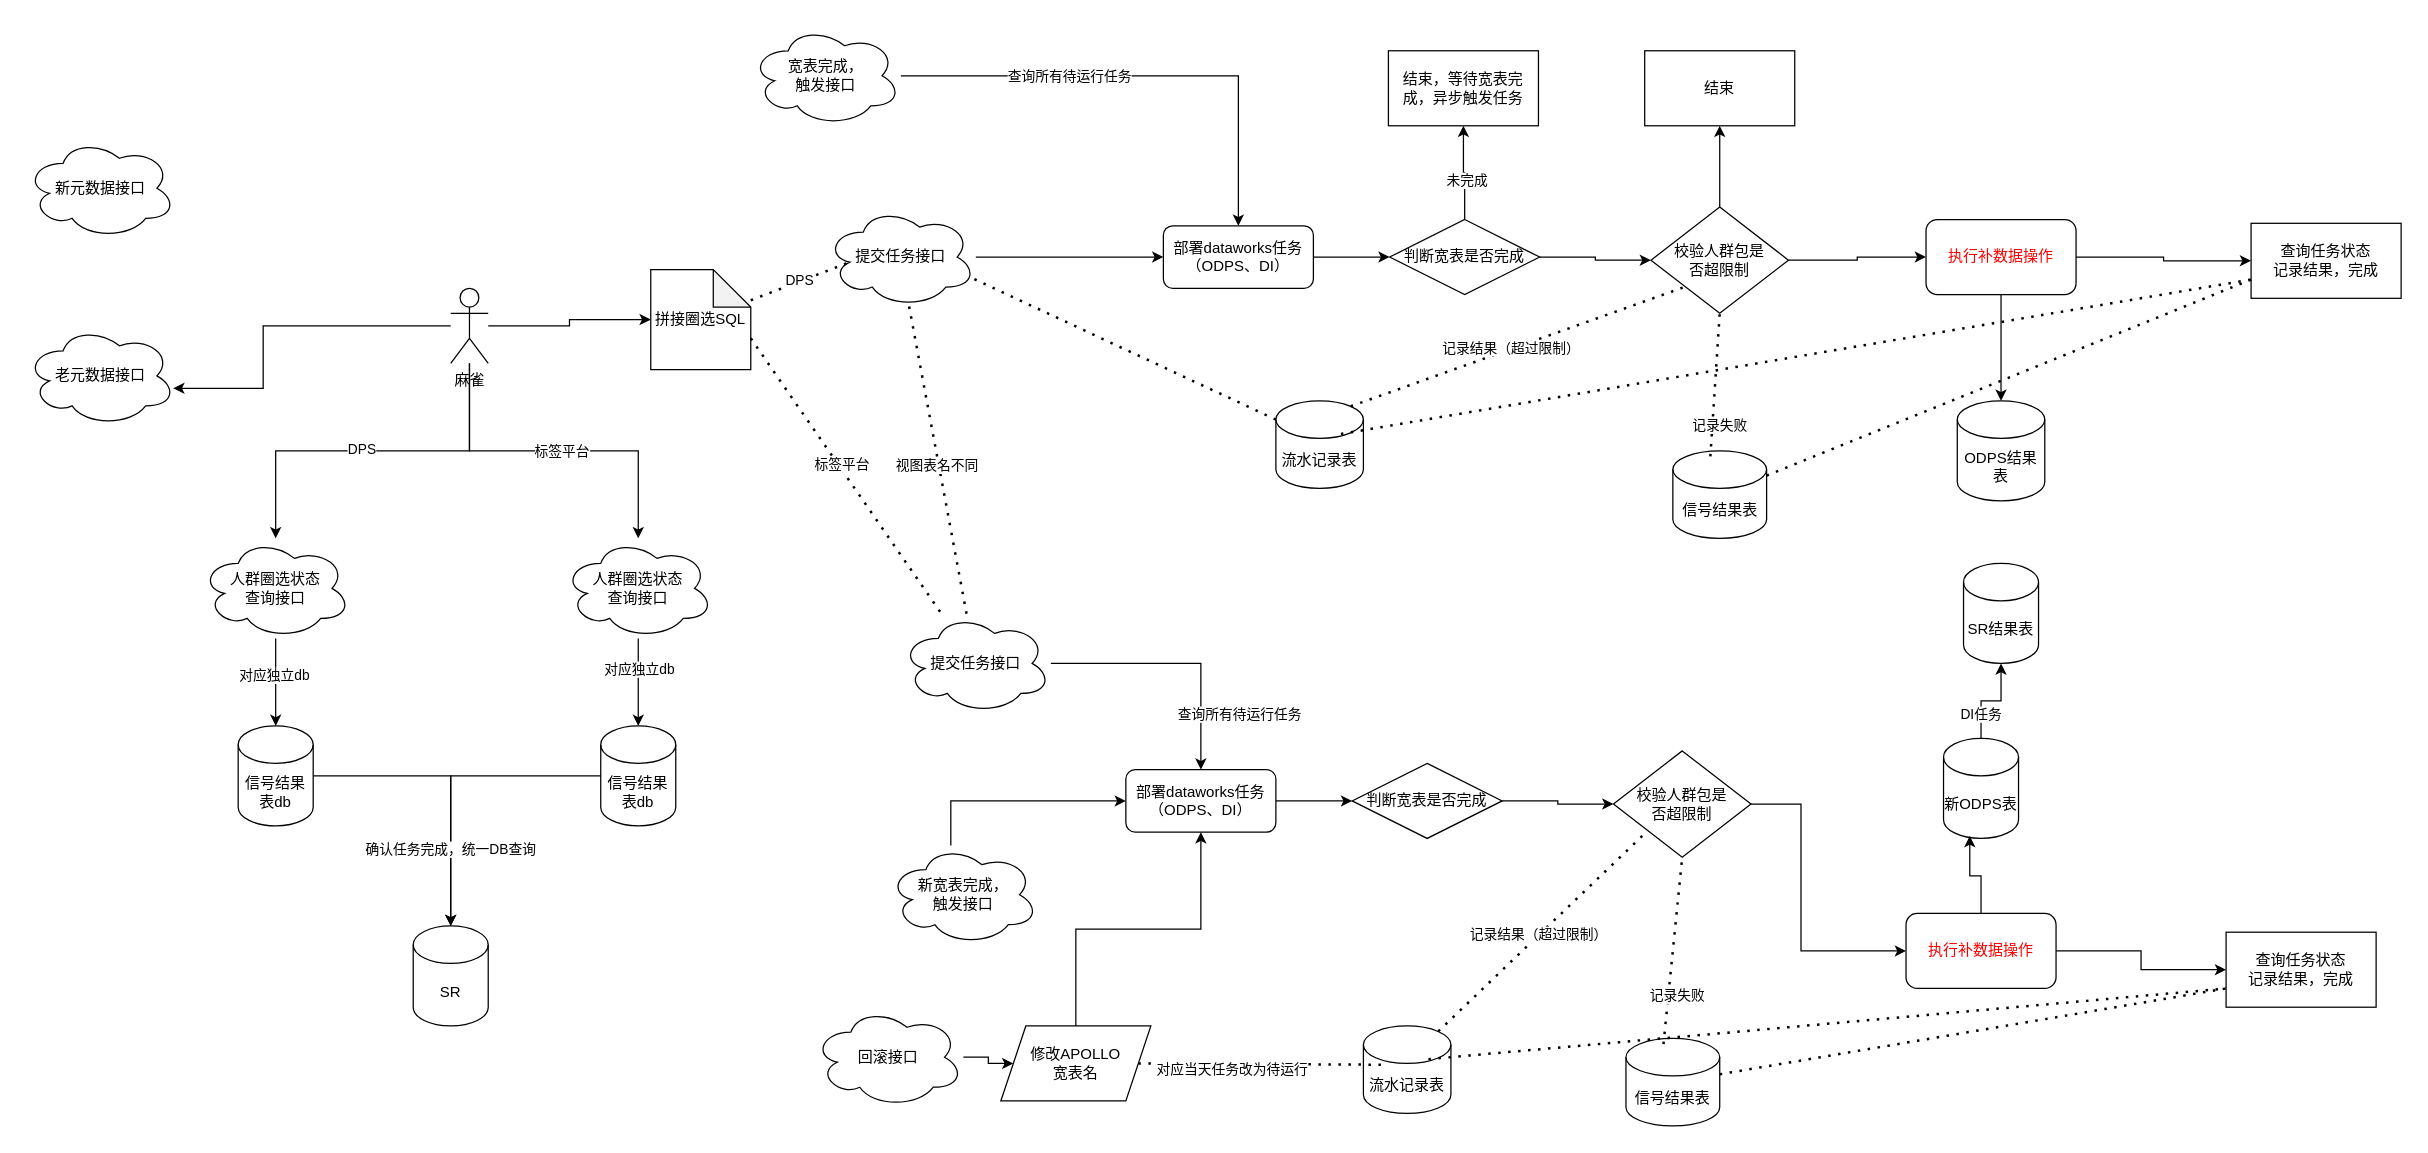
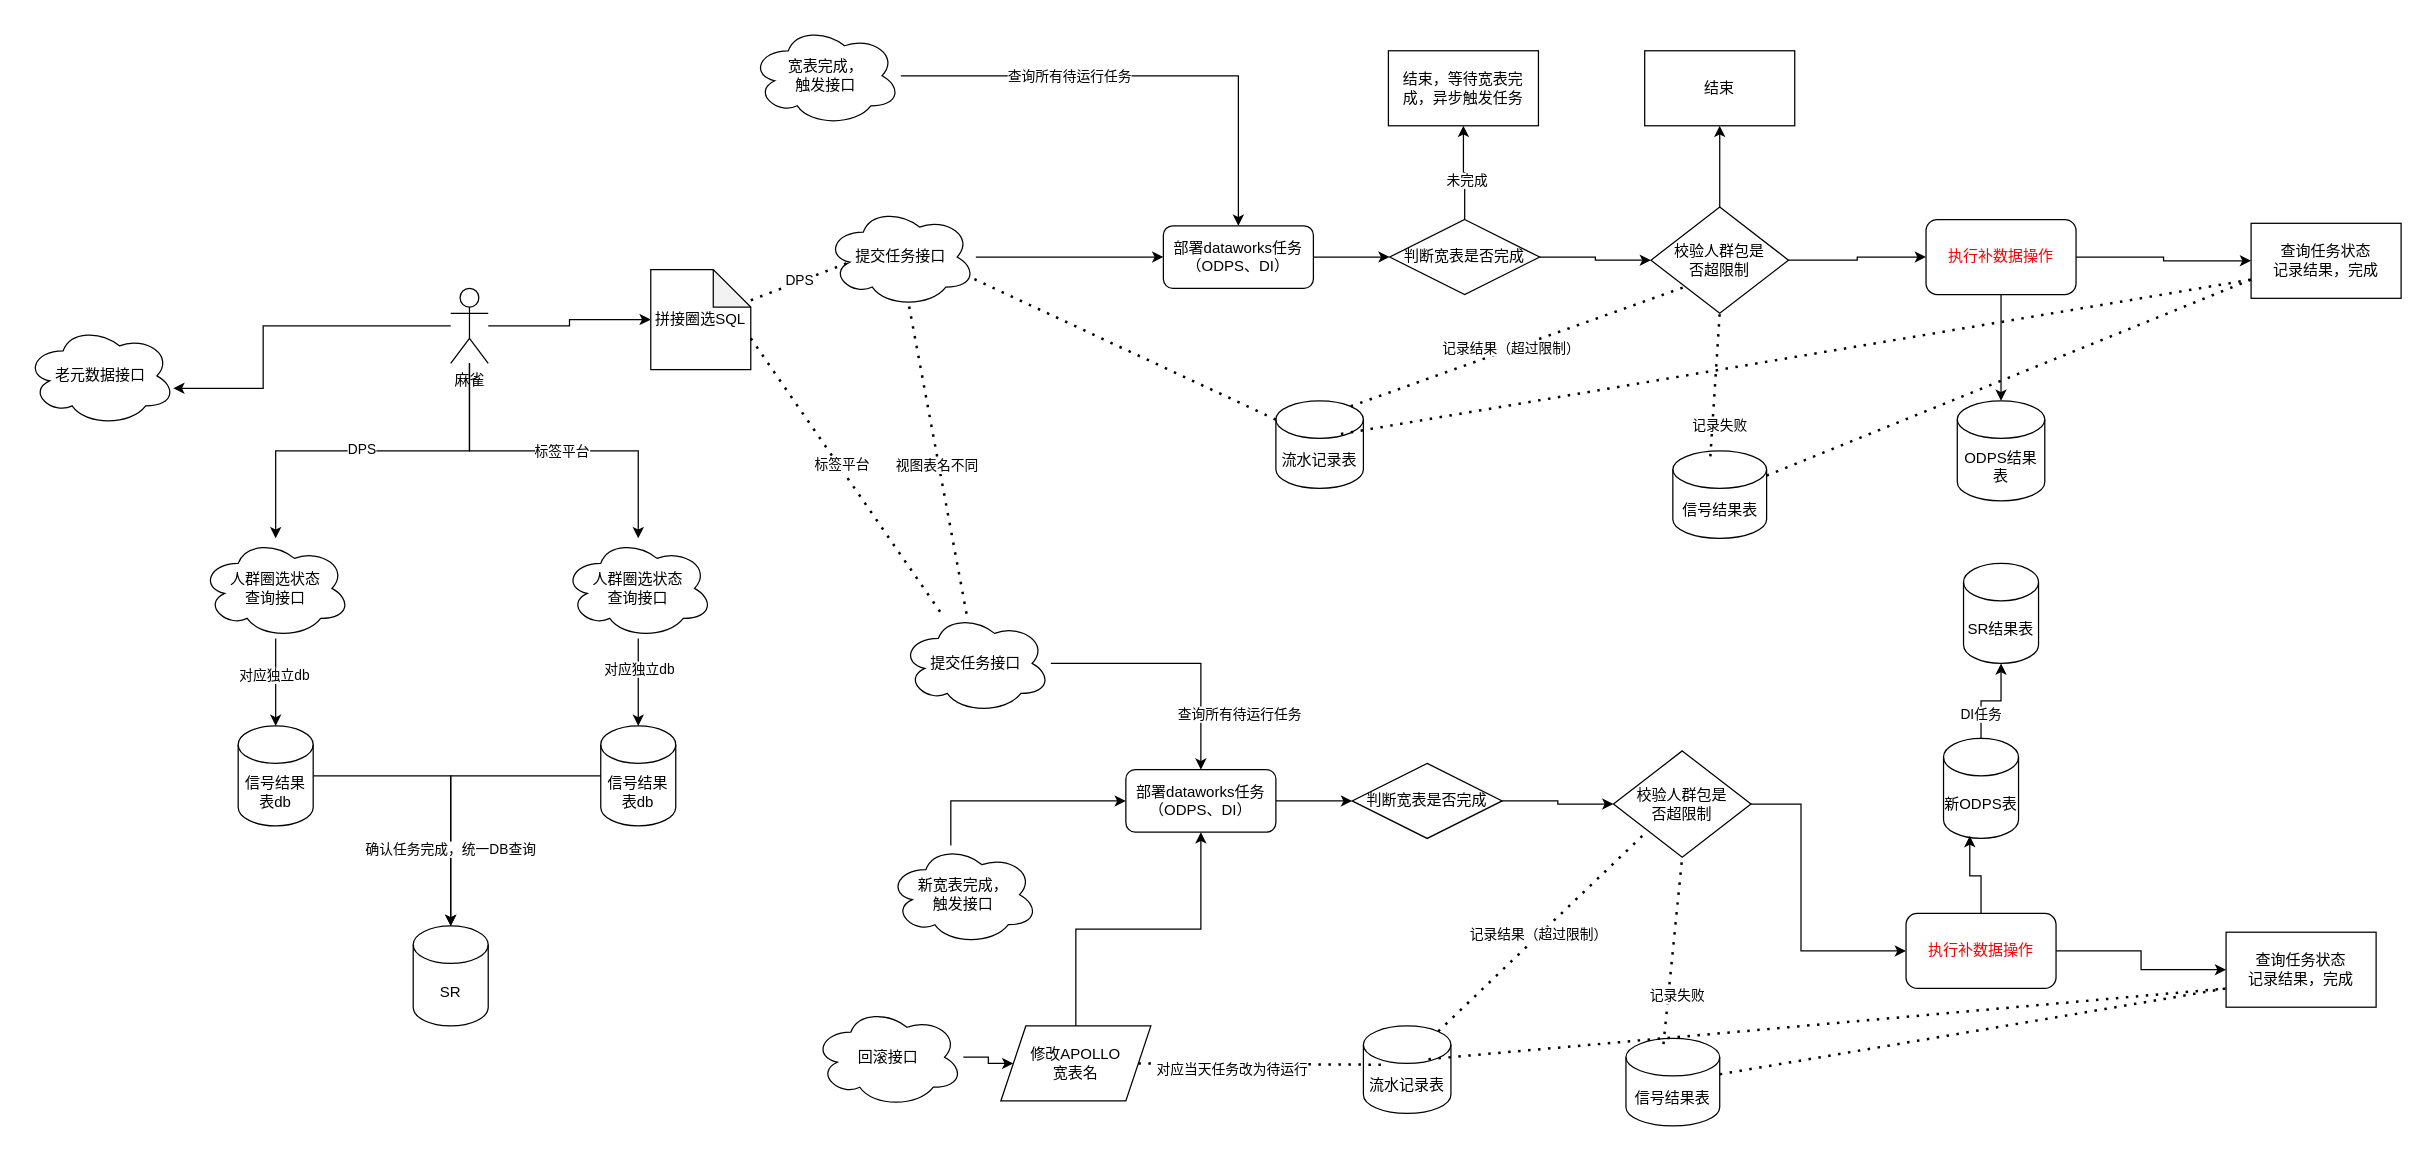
node "新元数据接口": removed
